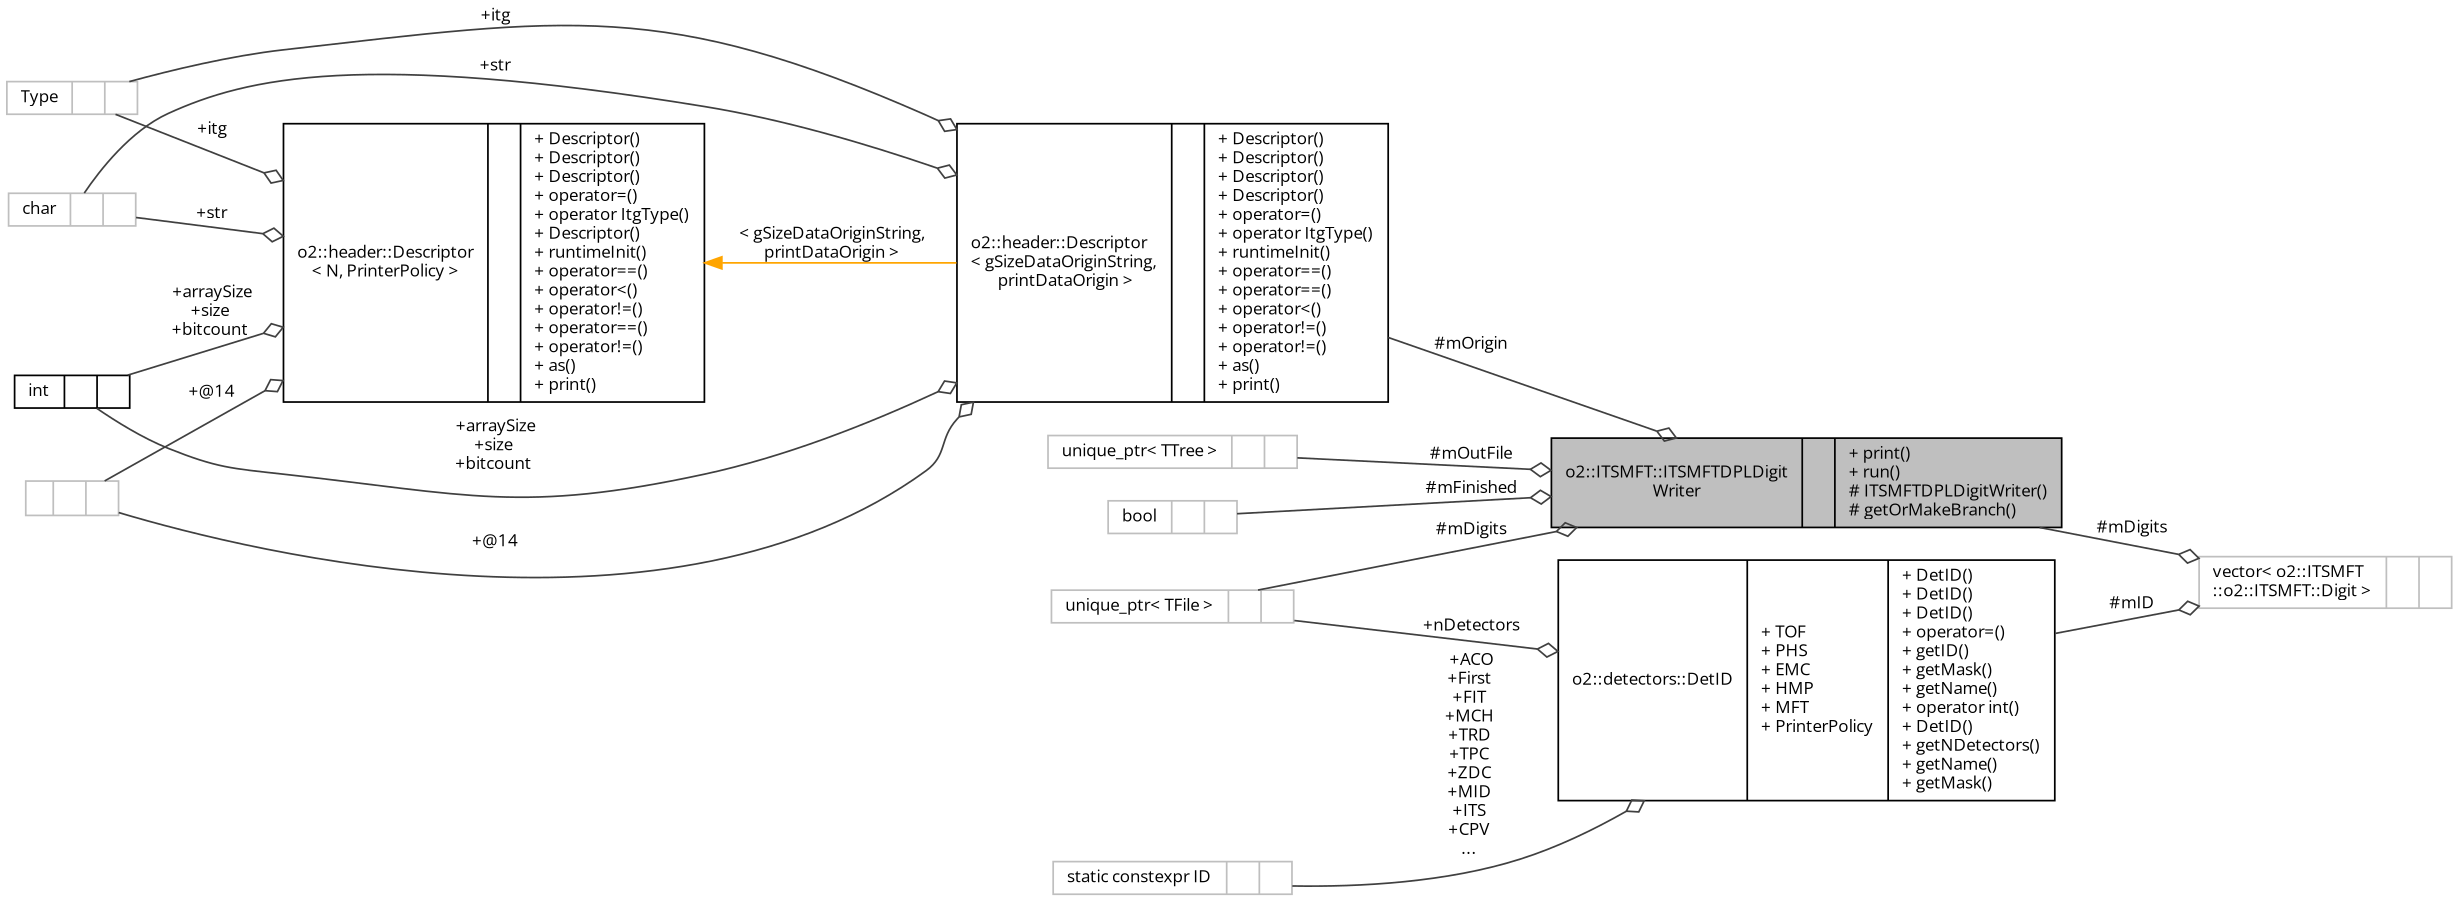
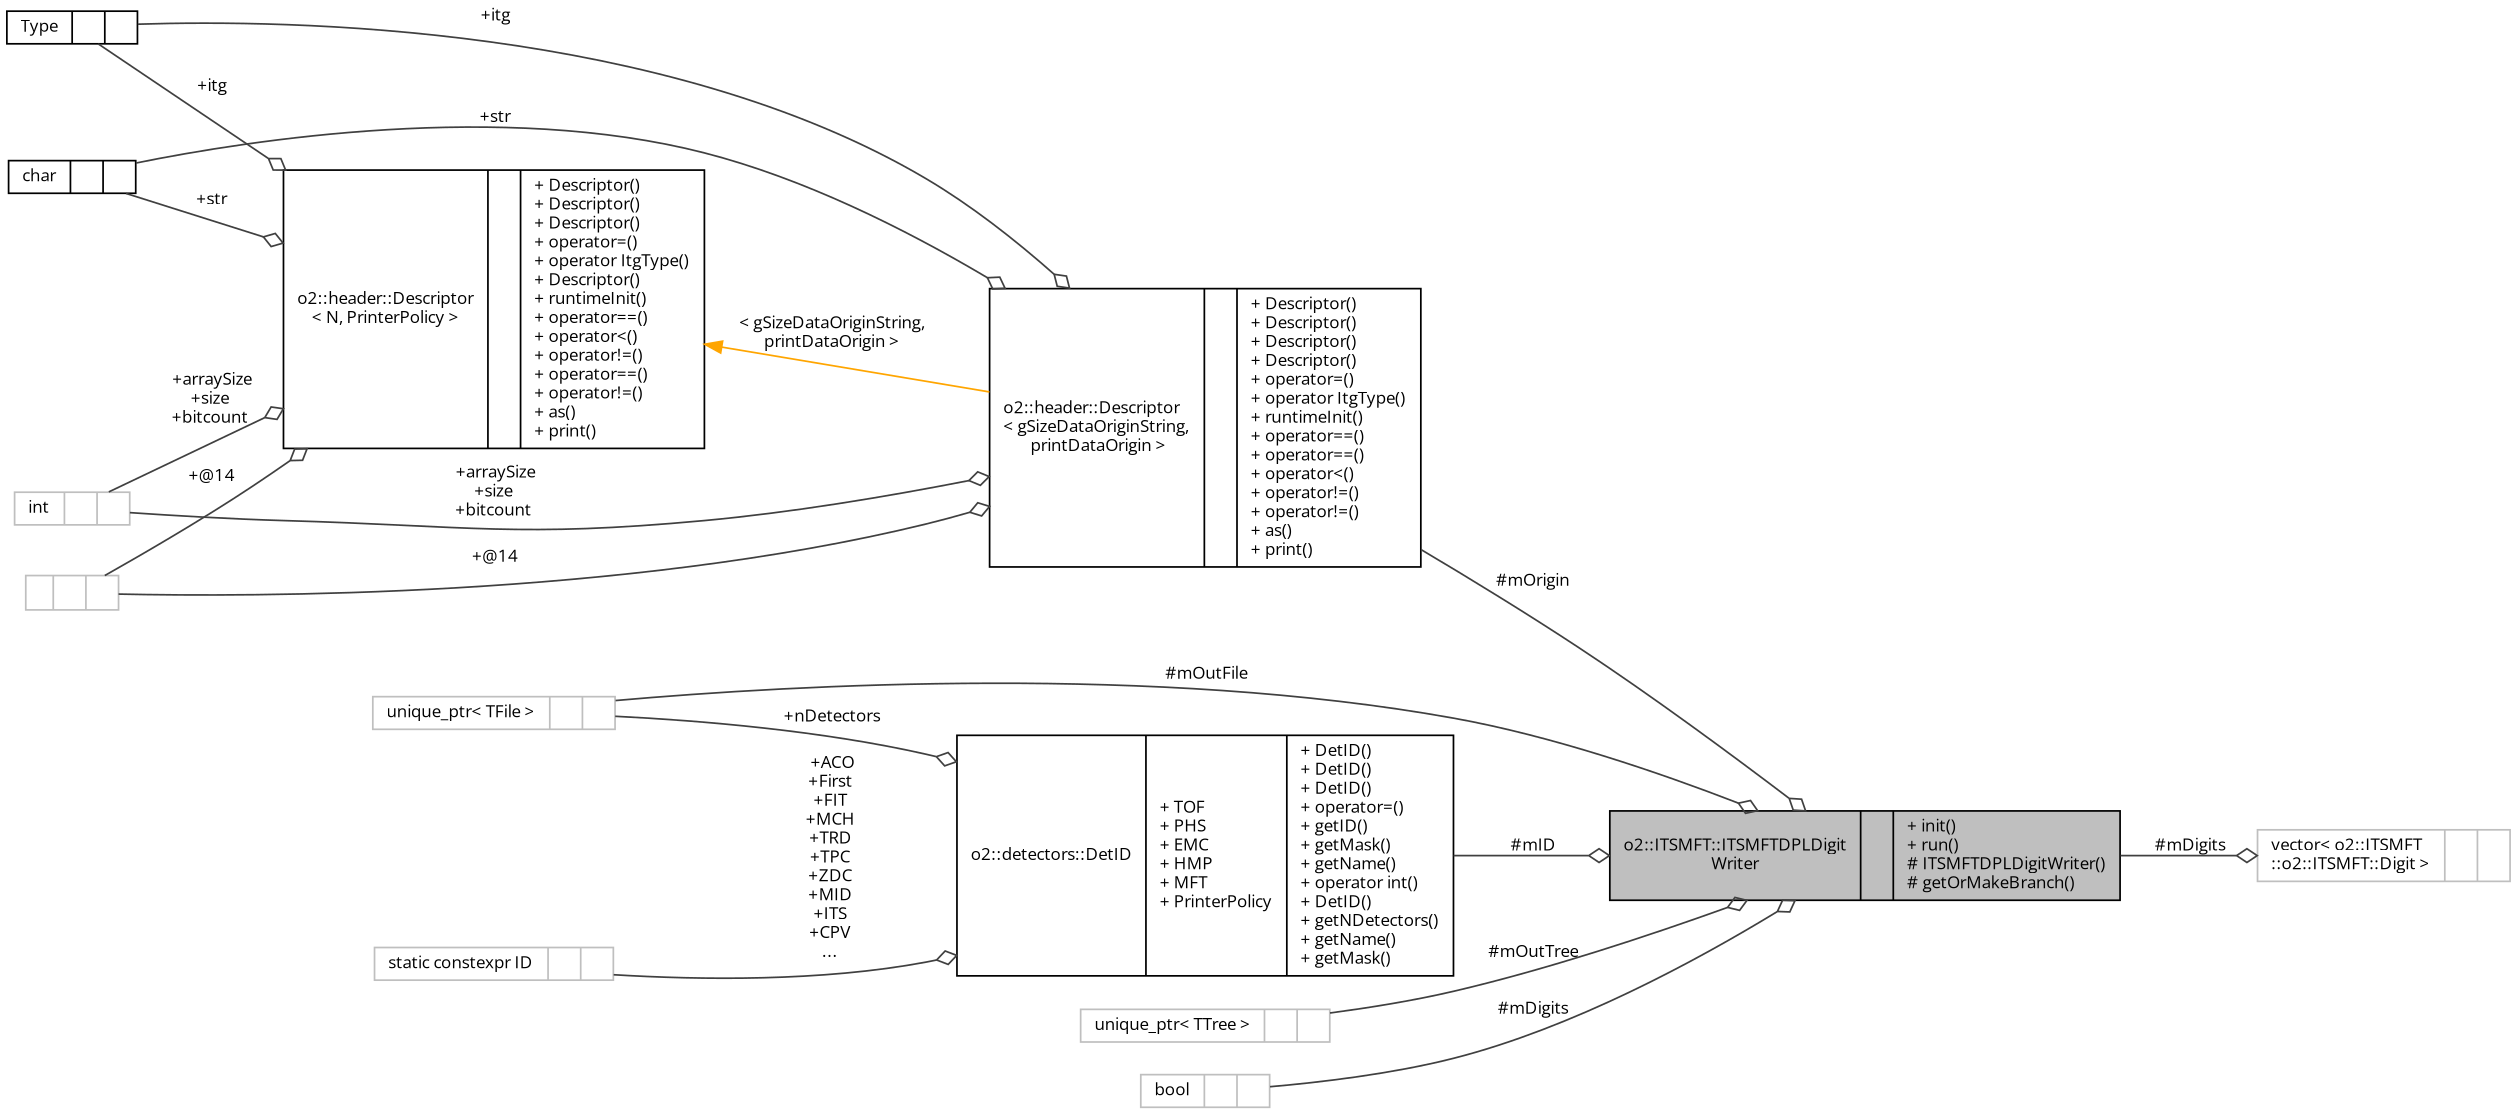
node "Type": color grey75 -> black
node "char": color grey75 -> black
node "int": color black -> grey75
edge "unique_ptr< TTree >" -> "o2::ITSMFT::ITSMFTDPLDigit": label " #mOutFile" -> " #mOutTree"
node "o2::ITSMFT::ITSMFTDPLDigit": text "+ print()" -> "+ init()"
edge "bool" -> "o2::ITSMFT::ITSMFTDPLDigit": label " #mFinished" -> " #mDigits"
edge "unique_ptr< TFile >" -> "o2::ITSMFT::ITSMFTDPLDigit": label " #mDigits" -> " #mOutFile"
edge "o2::detectors::DetID" -> "vector< o2::ITSMFT": now "o2::detectors::DetID" -> "o2::ITSMFT::ITSMFTDPLDigit"
